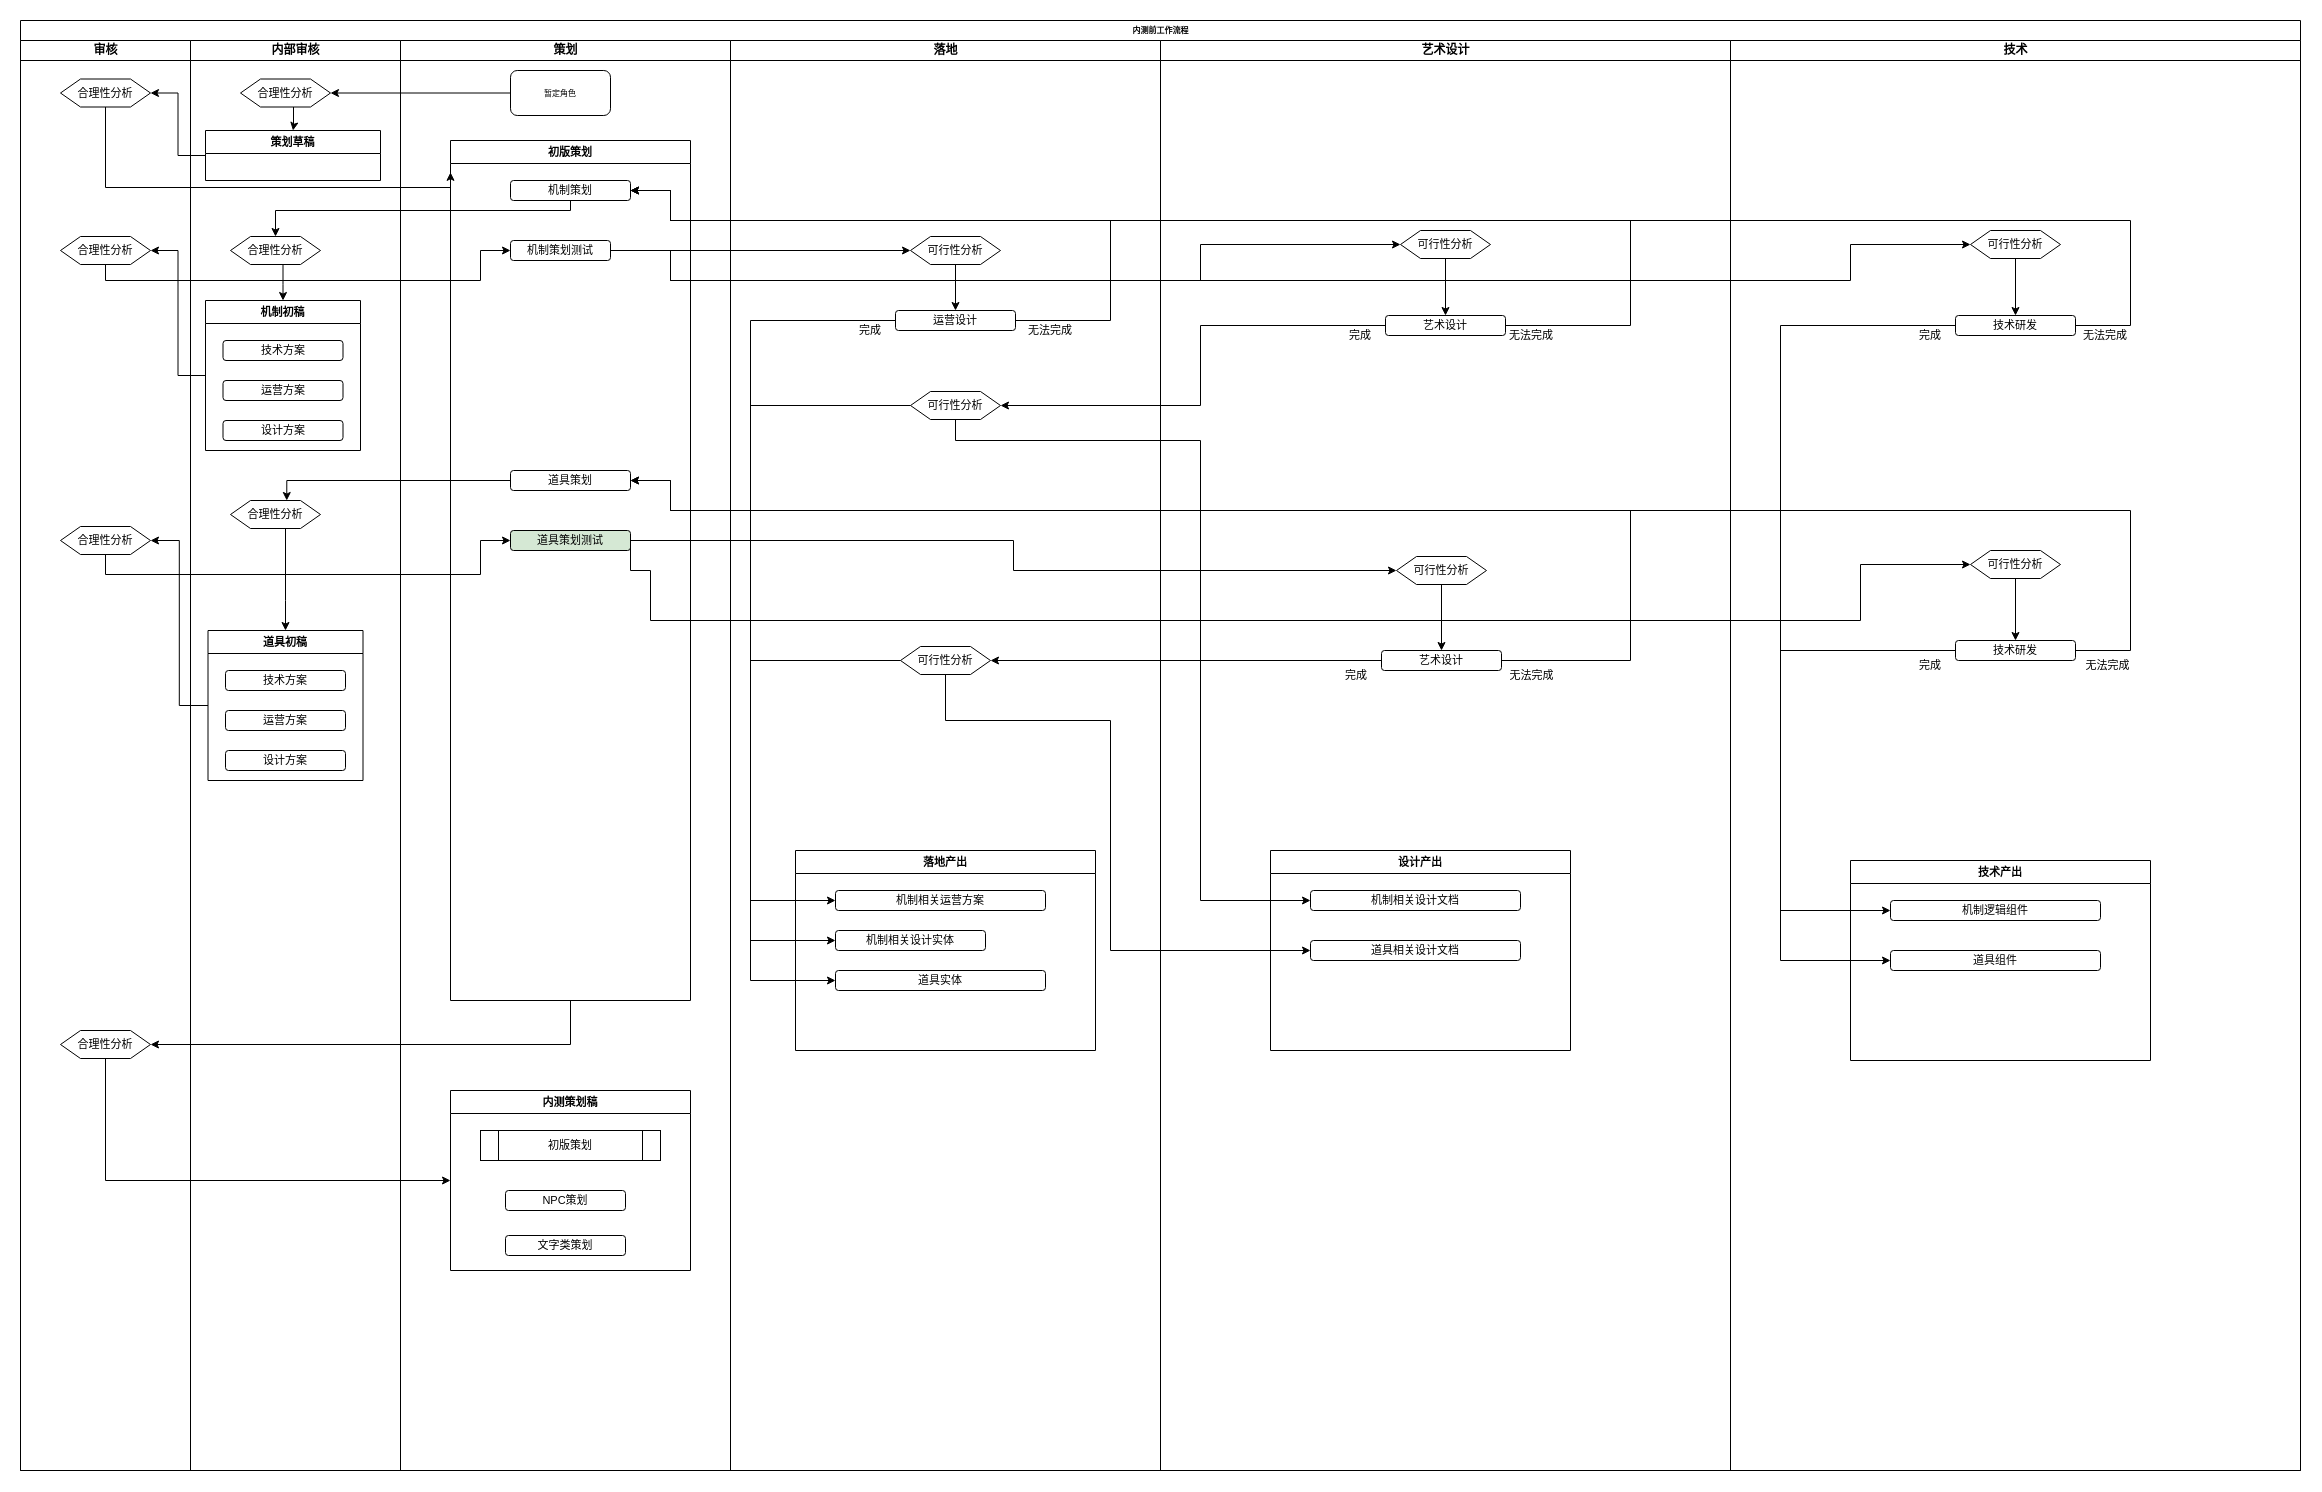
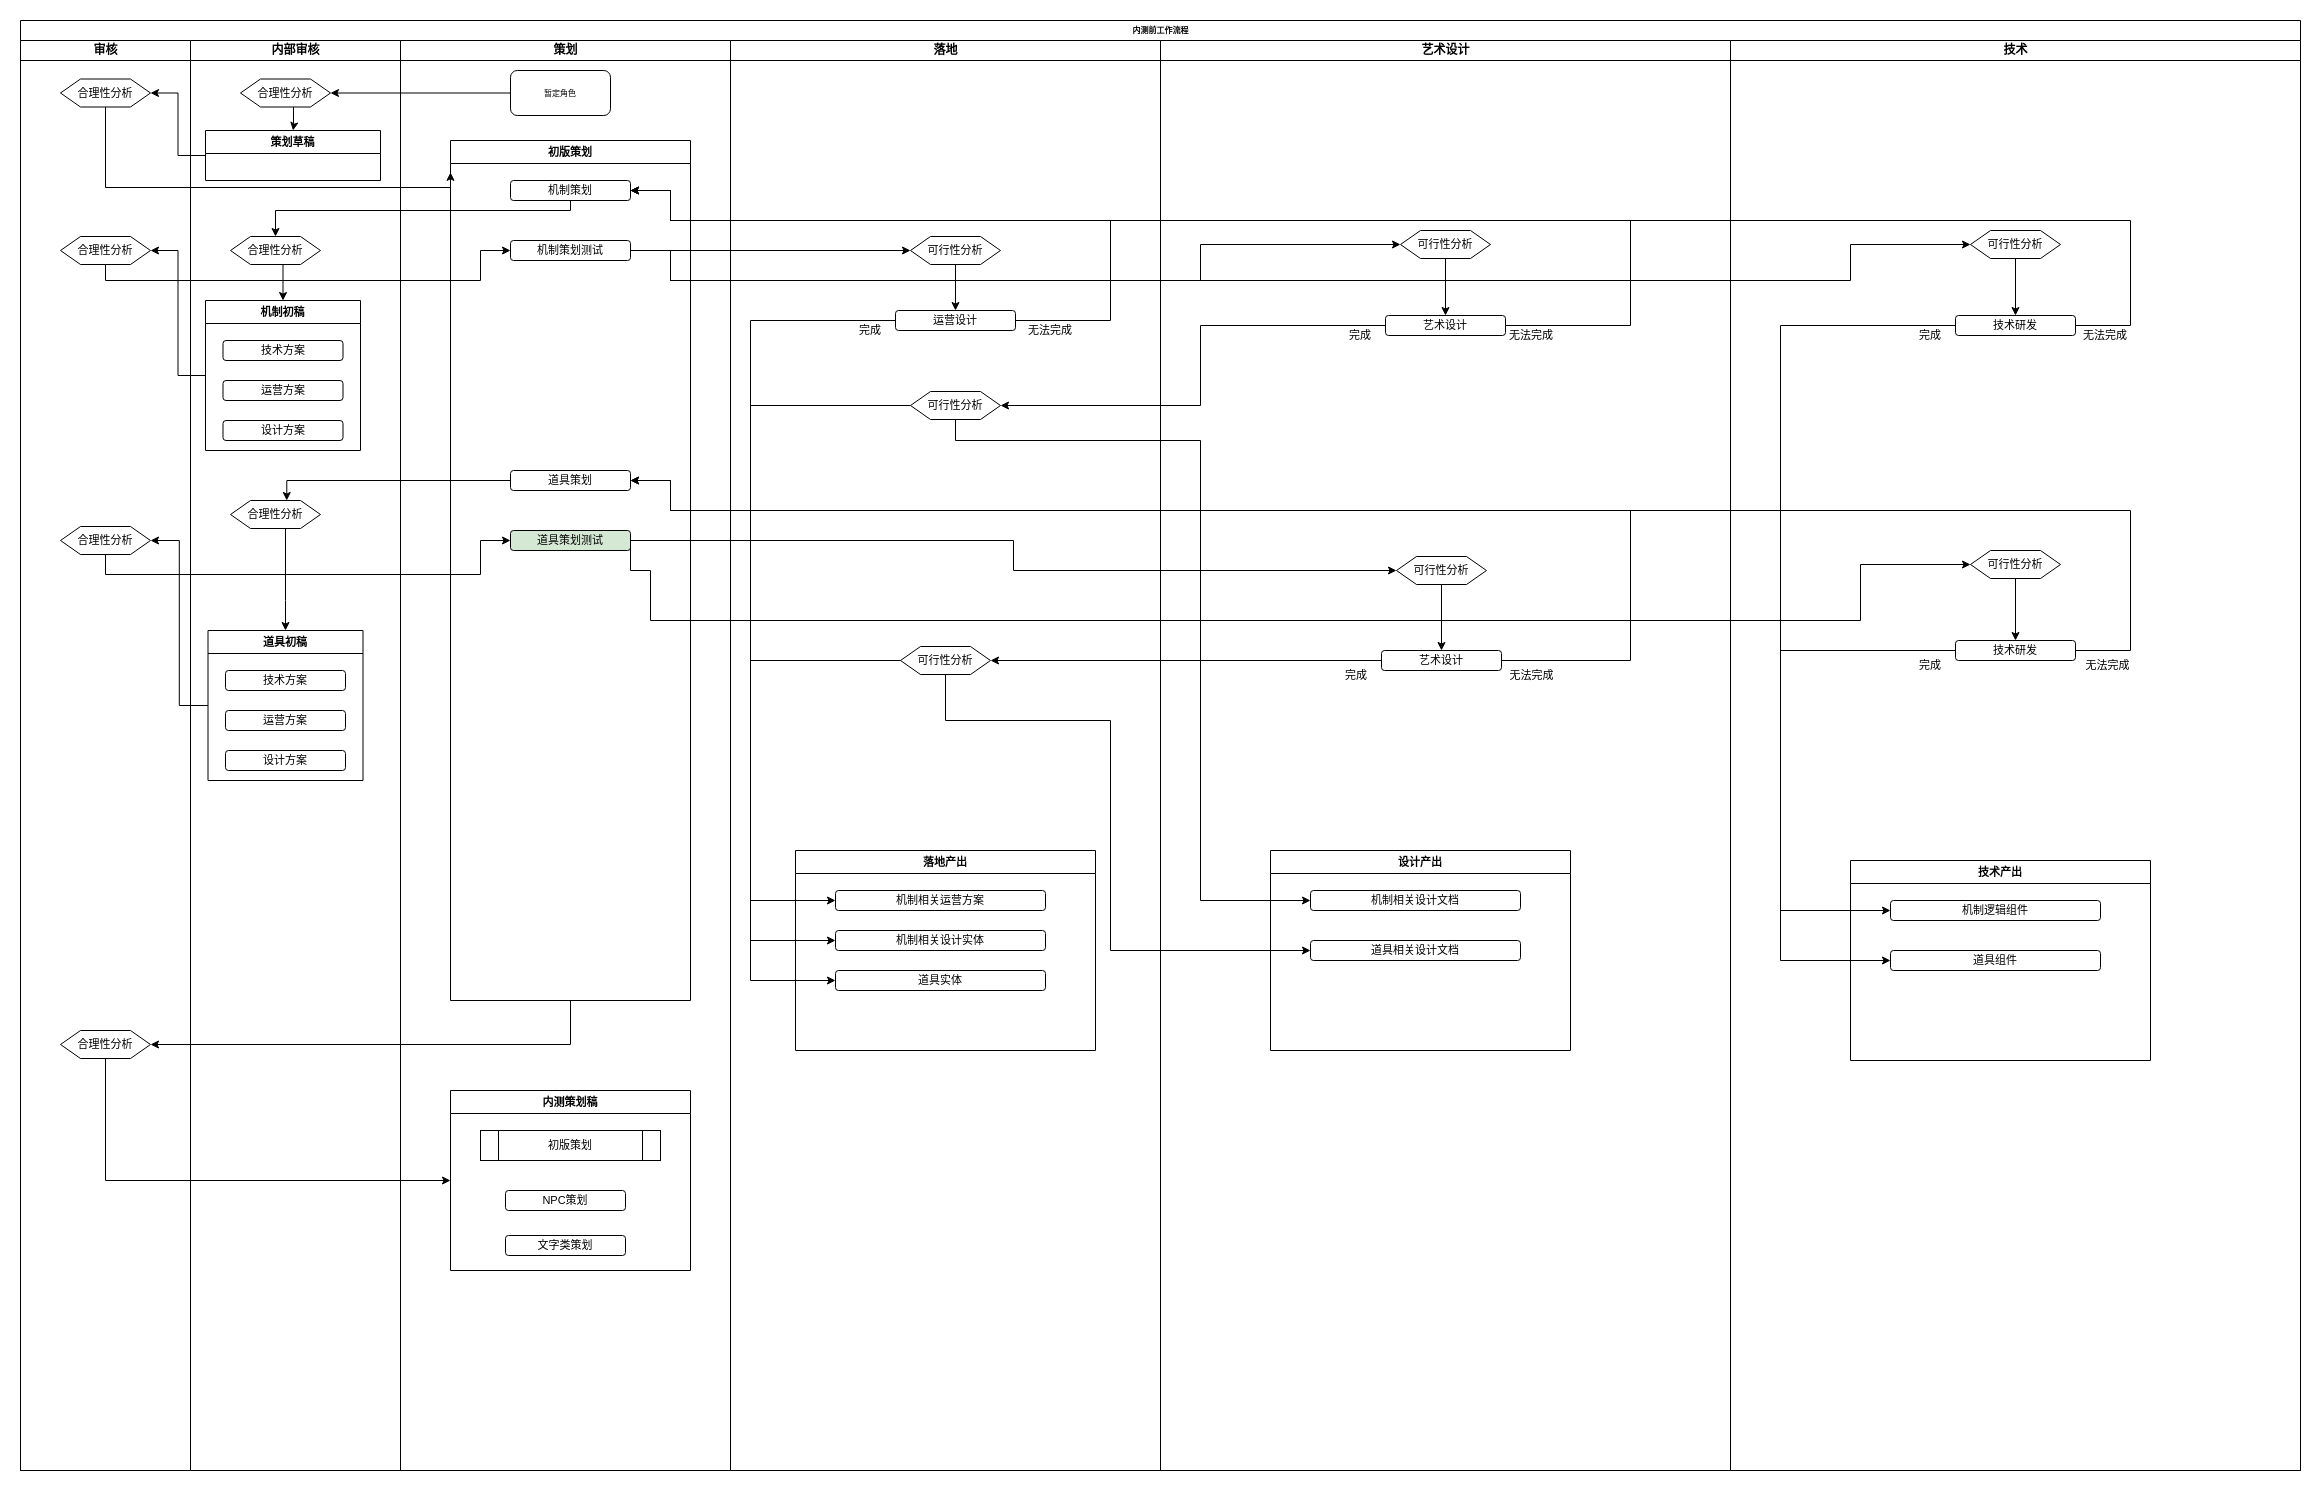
node "机制策划测试": size 100x20 -> 120x20
node "机制相关设计实体": size 150x20 -> 210x20
